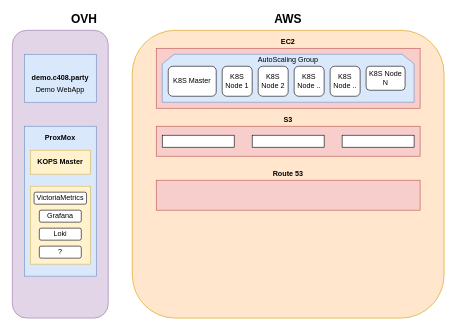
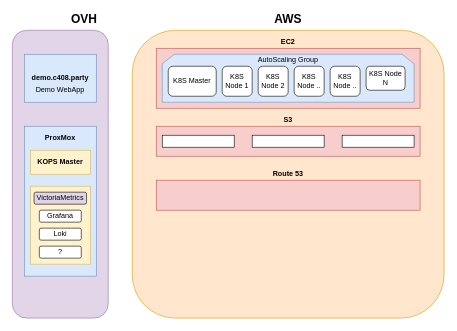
node "VictoriaMetrics": fillcolor #ffffff -> #e1d5e7
